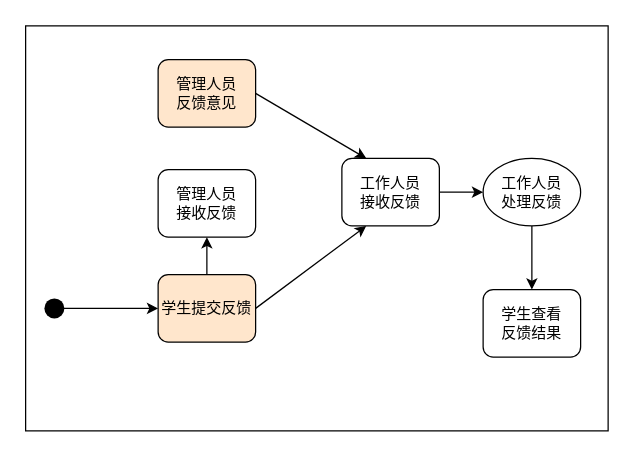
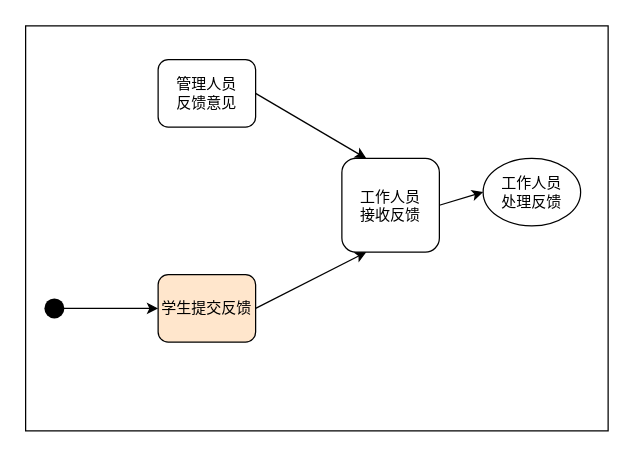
node "管理人员 反馈意见": fillcolor #ffe6cc -> #ffffff
node "工作人员 接收反馈": size 98x68 -> 98x94
node "管理人员 接收反馈": removed
edge "工作人员 处理反馈" -> "学生查看 反馈结果": removed
edge "学生提交反馈" -> "管理人员 接收反馈": removed
node "学生查看 反馈结果": removed
